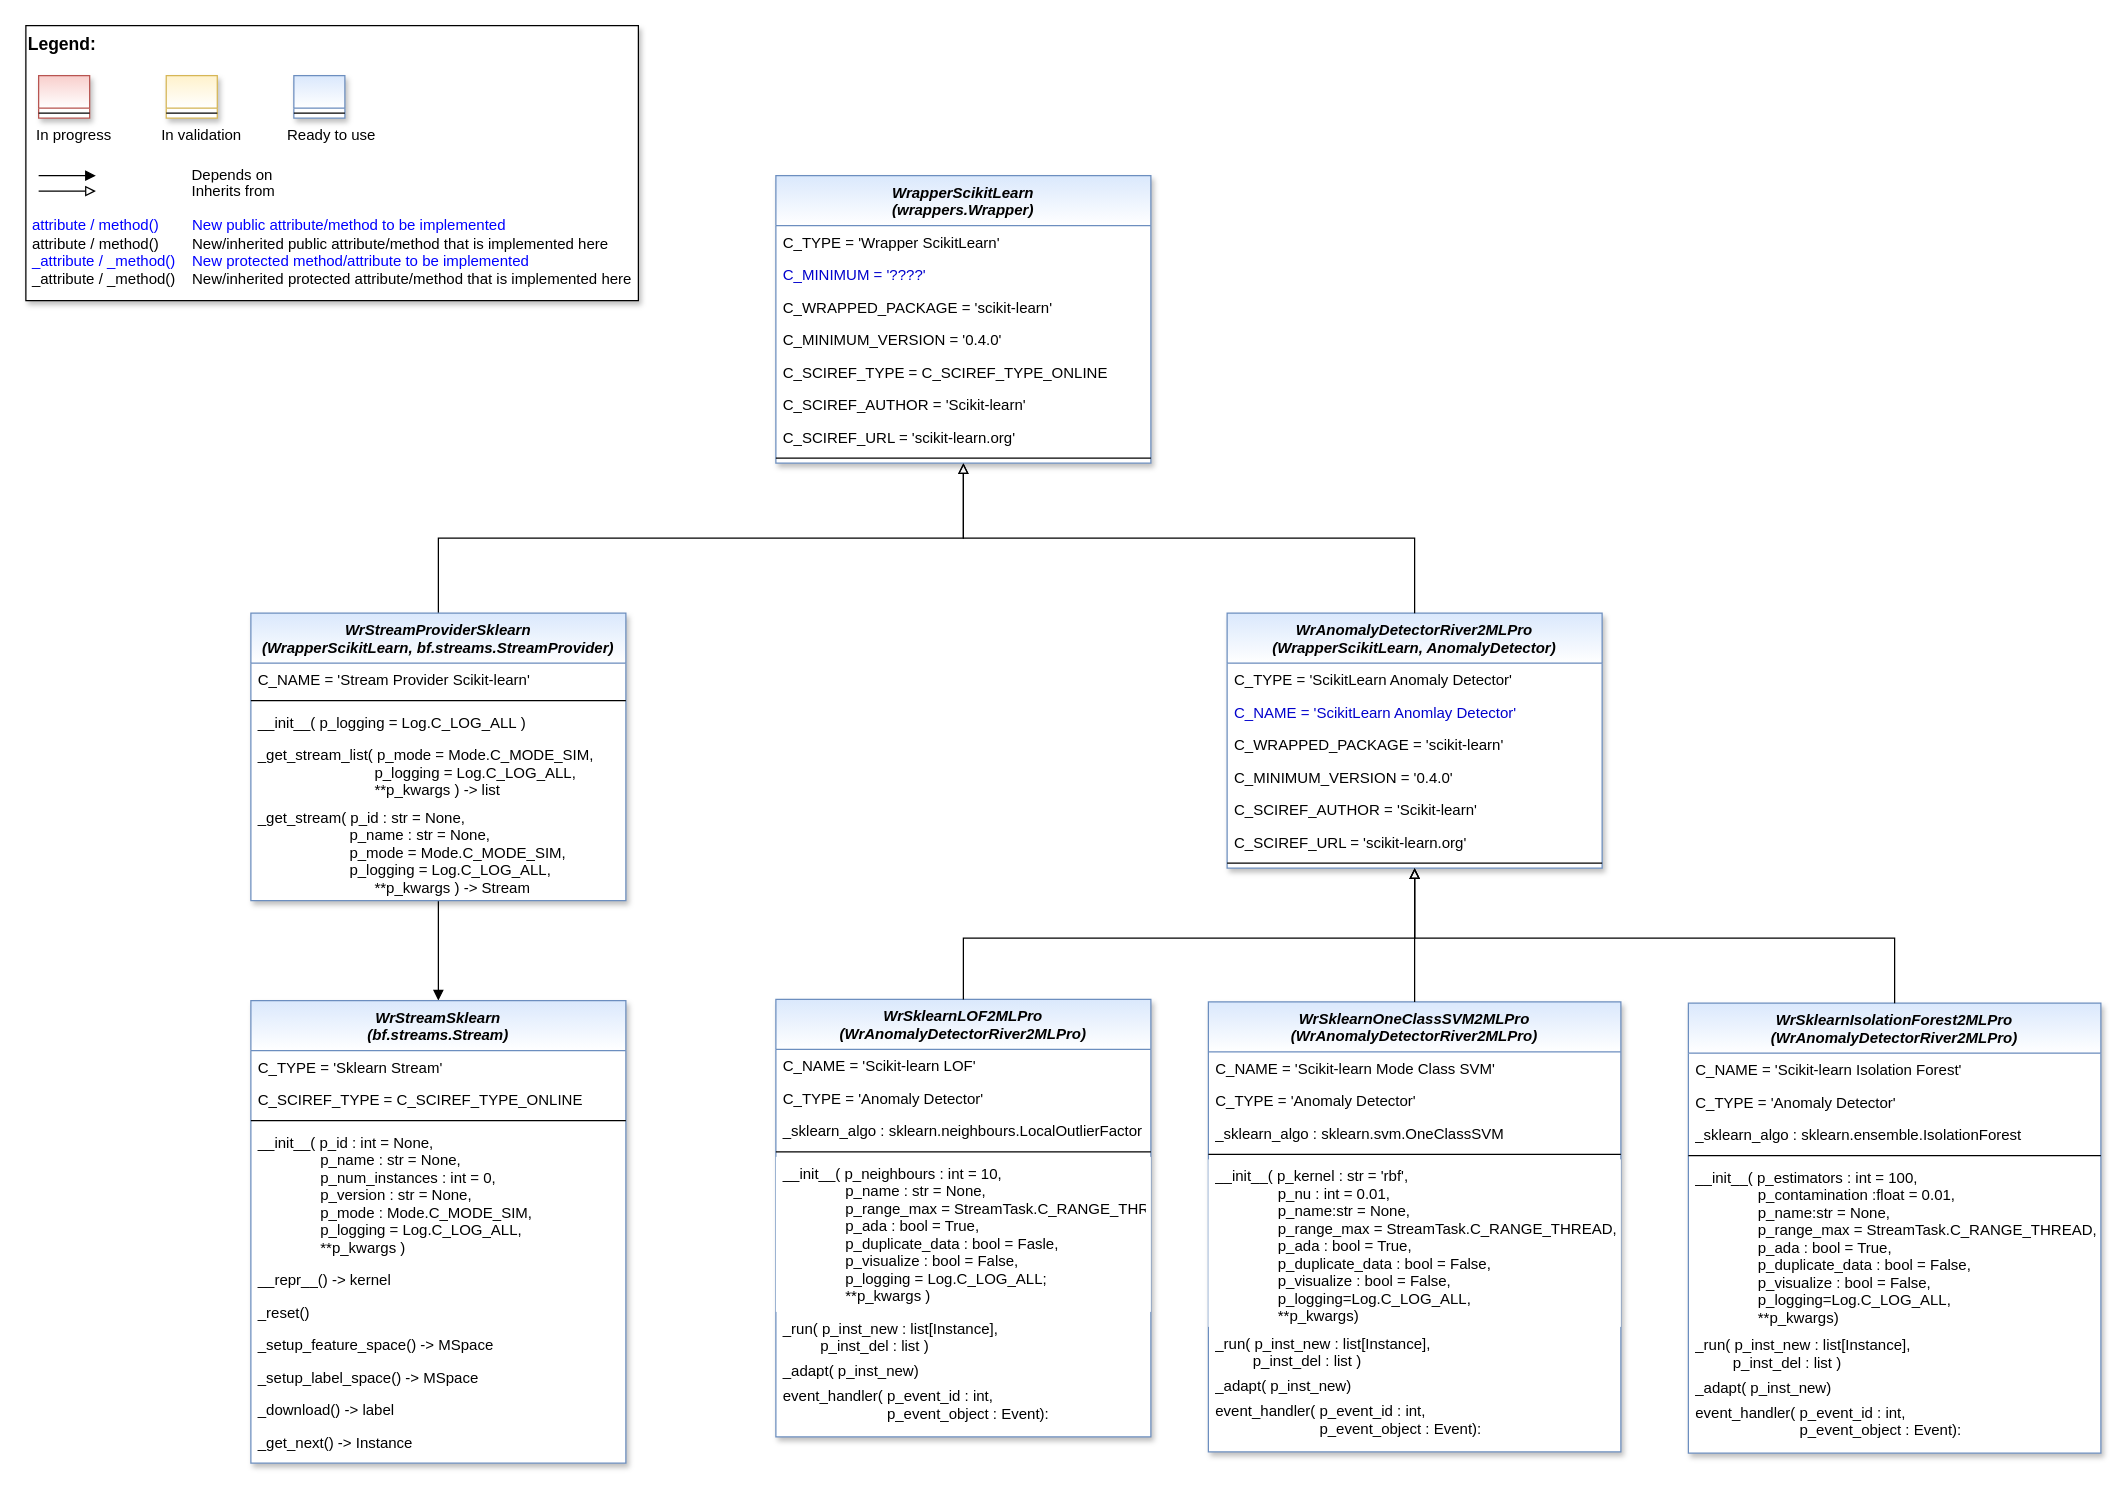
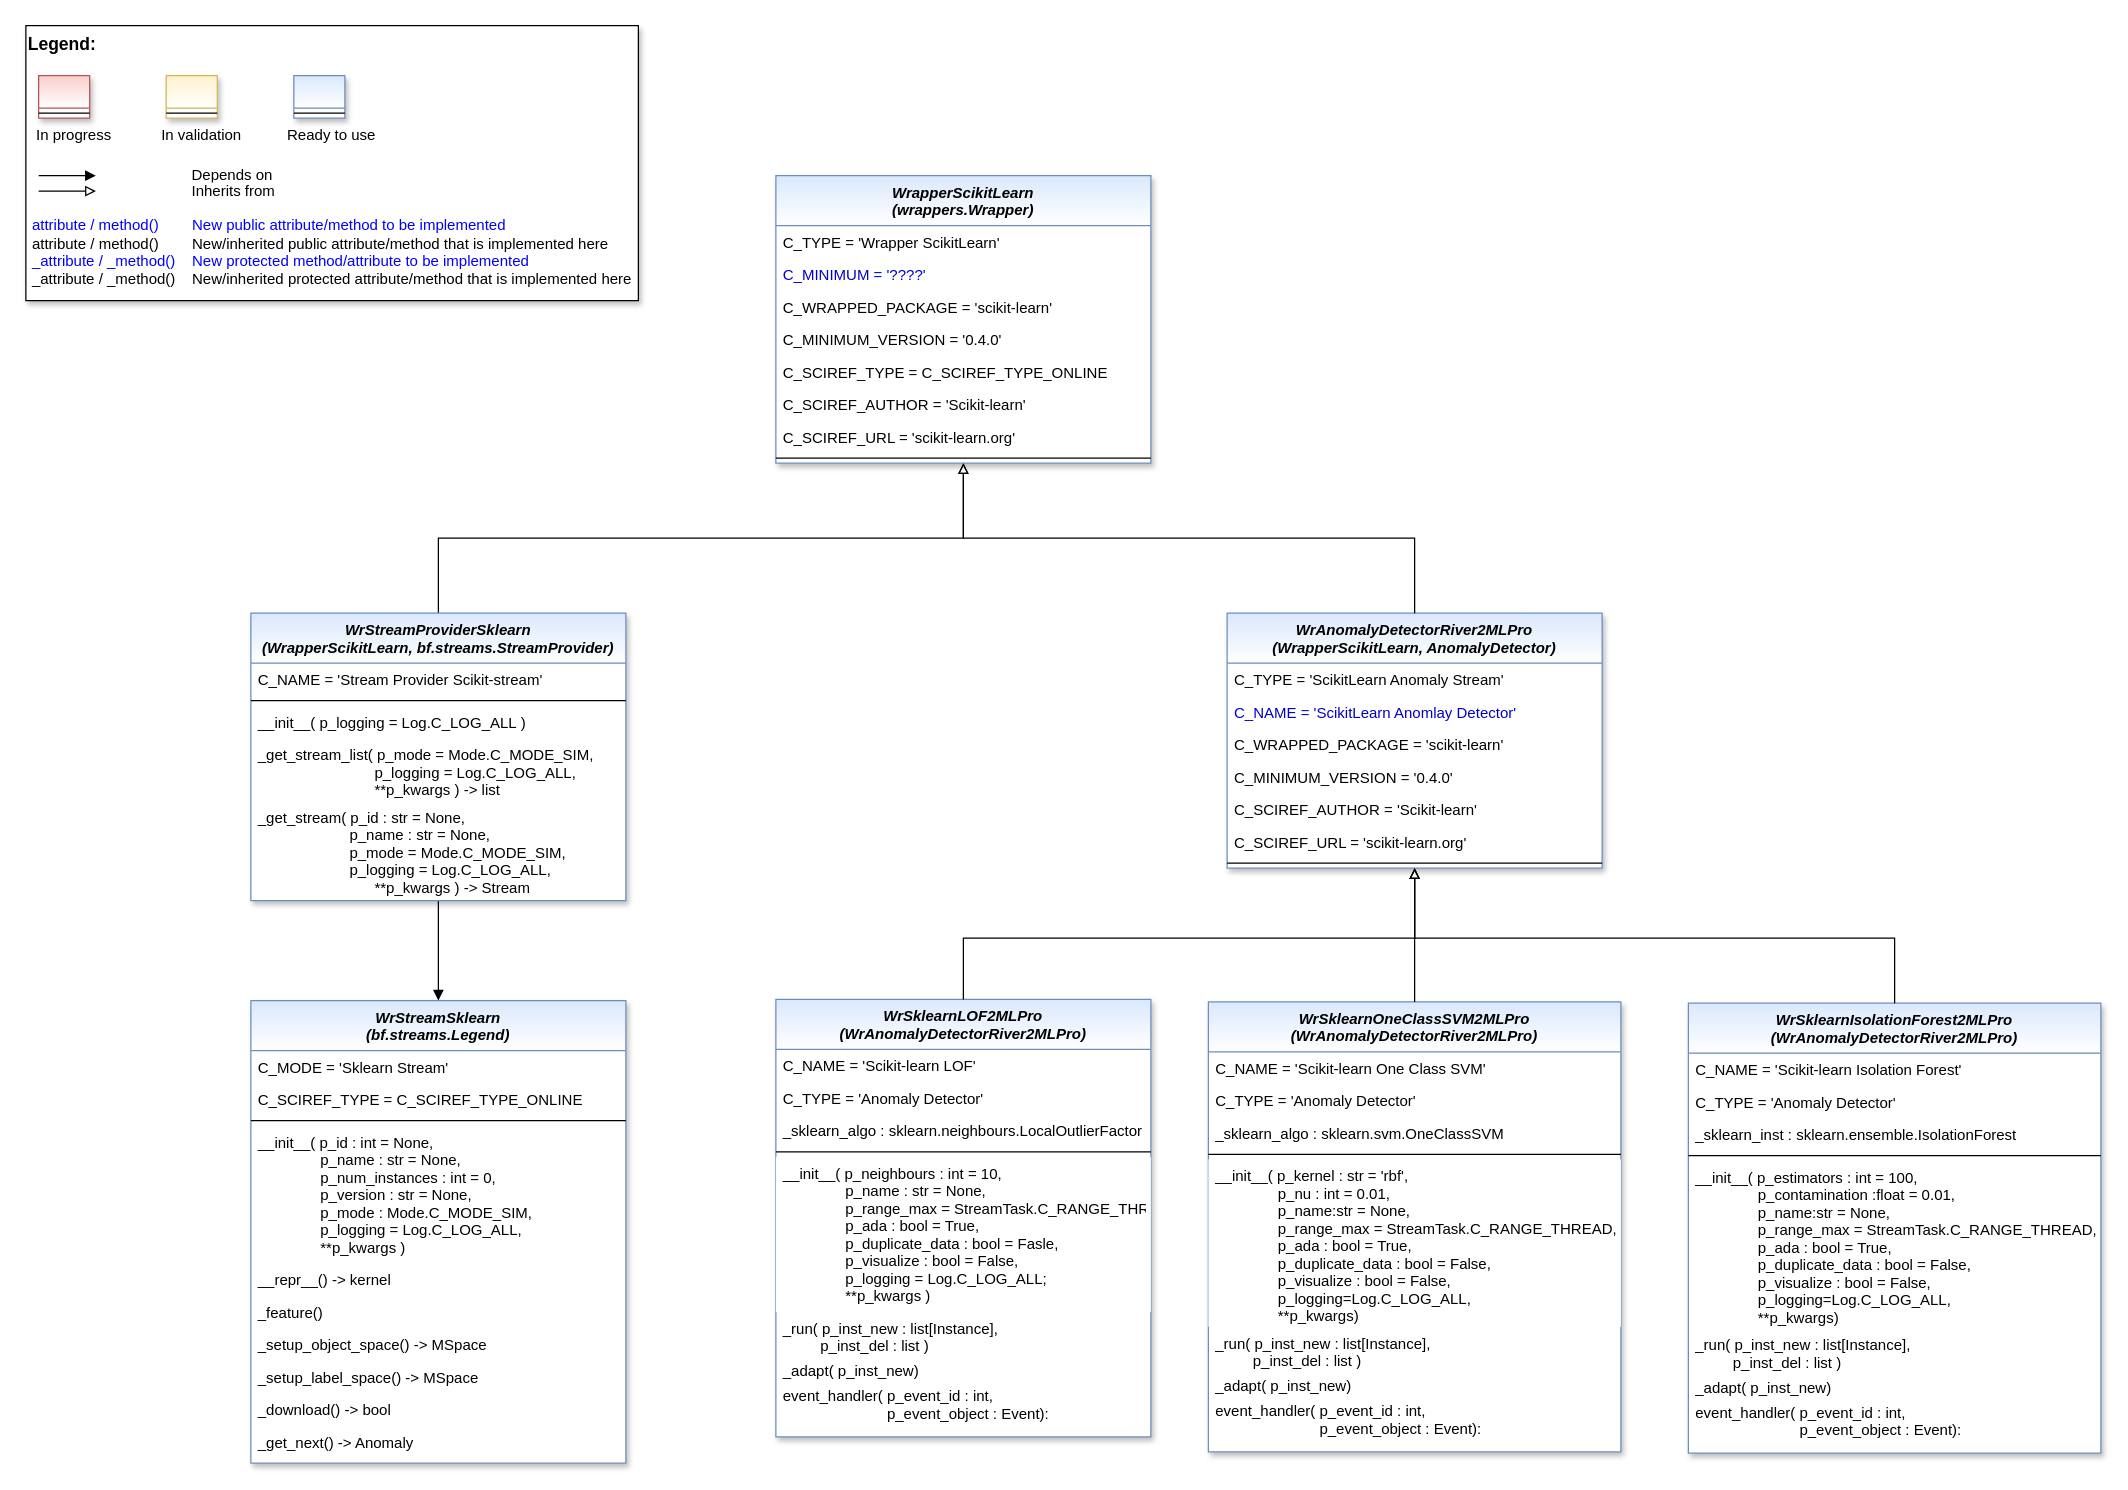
node "C_NAME = 'Stream Provider Scikit-learn'": label "C_NAME = 'Stream Provider Scikit-learn'" -> "C_NAME = 'Stream Provider Scikit-stream'"
node "C_TYPE = 'ScikitLearn Anomaly Detector'": label "C_TYPE = 'ScikitLearn Anomaly Detector'" -> "C_TYPE = 'ScikitLearn Anomaly Stream'"
node "WrStreamSklearn (bf.streams.Stream)": label "WrStreamSklearn (bf.streams.Stream)" -> "WrStreamSklearn (bf.streams.Legend)"
node "C_TYPE = 'Sklearn Stream'": label "C_TYPE = 'Sklearn Stream'" -> "C_MODE = 'Sklearn Stream'"
node "C_NAME = 'Scikit-learn Mode Class SVM'": label "C_NAME = 'Scikit-learn Mode Class SVM'" -> "C_NAME = 'Scikit-learn One Class SVM'"
node "_sklearn_algo : sklearn.ensemble.IsolationForest": label "_sklearn_algo : sklearn.ensemble.IsolationForest" -> "_sklearn_inst : sklearn.ensemble.IsolationForest"
node "_reset()": label "_reset()" -> "_feature()"
node "_setup_feature_space() -> MSpace": label "_setup_feature_space() -> MSpace" -> "_setup_object_space() -> MSpace"
node "_download() -> label": label "_download() -> label" -> "_download() -> bool"
node "_get_next() -> Instance": label "_get_next() -> Instance" -> "_get_next() -> Anomaly"
